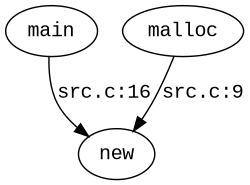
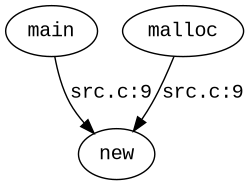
edge "main" -> "new": label "src.c:16" -> "src.c:9"
